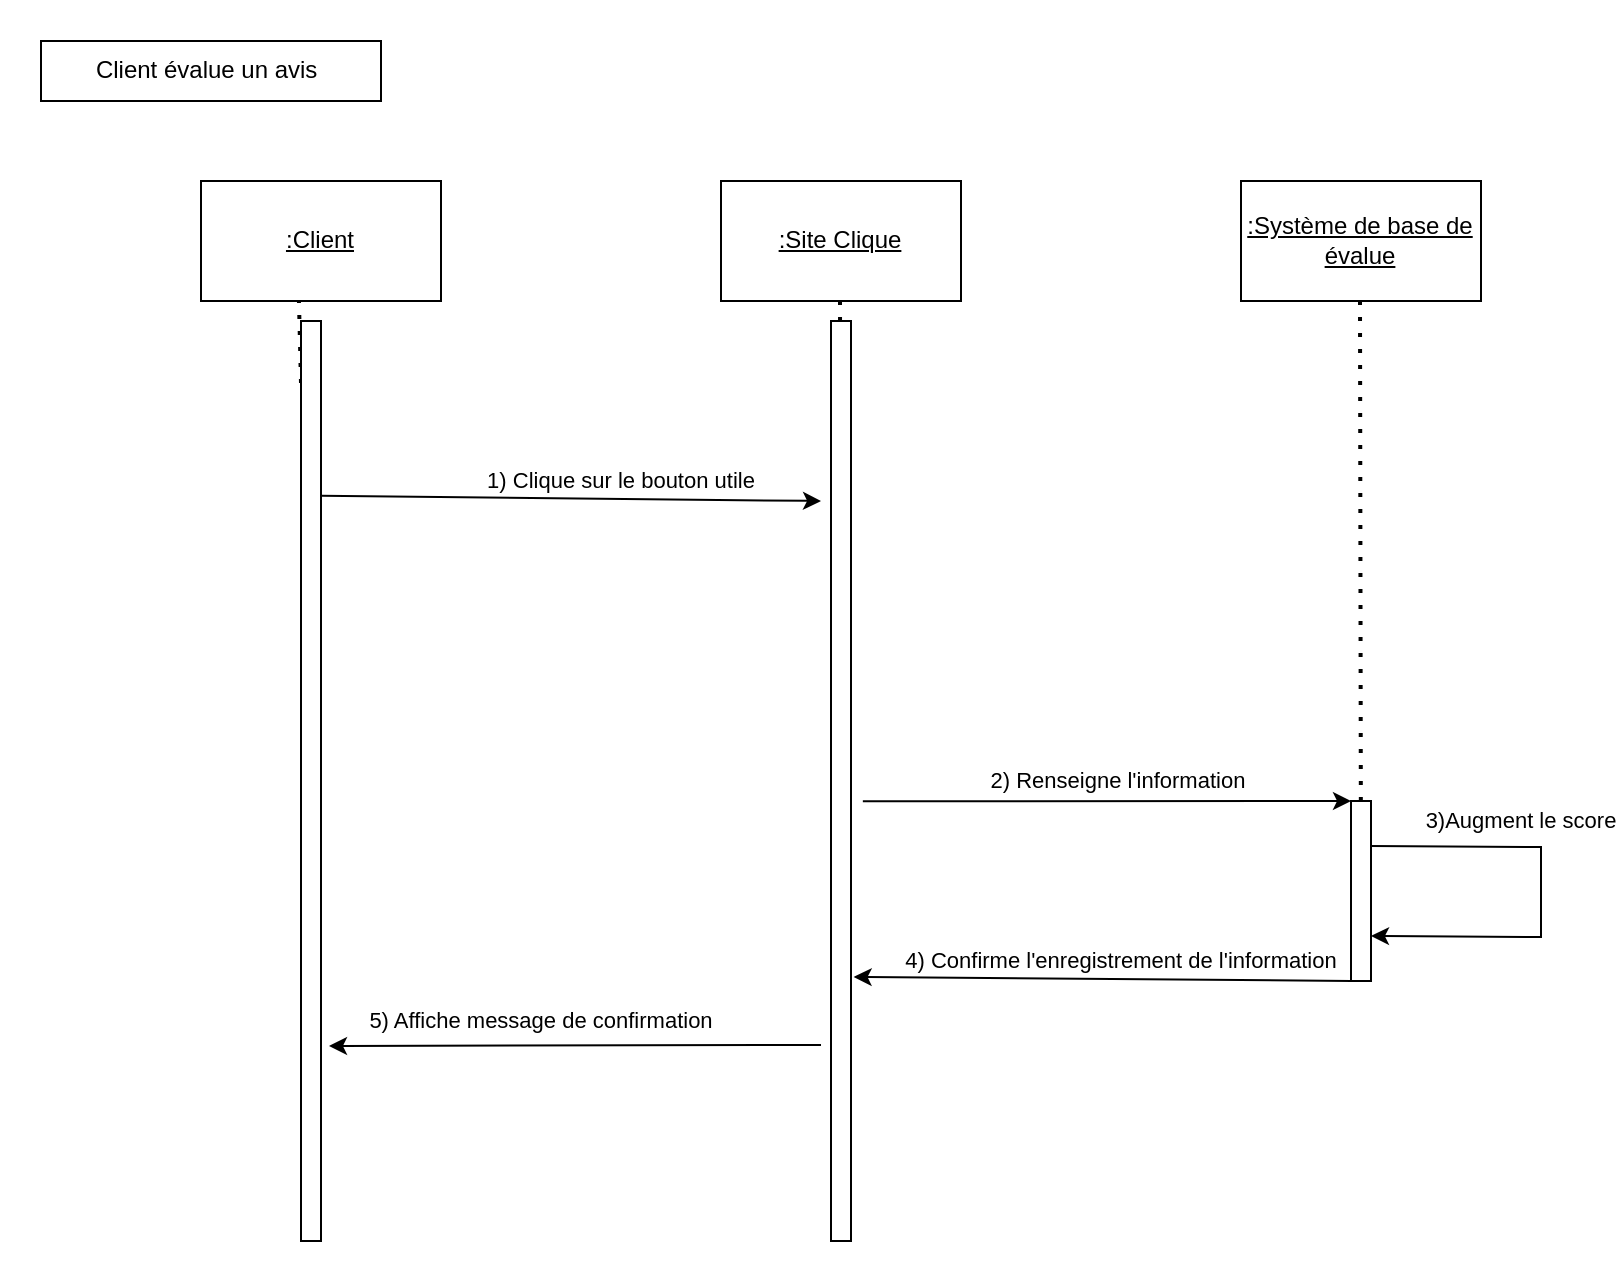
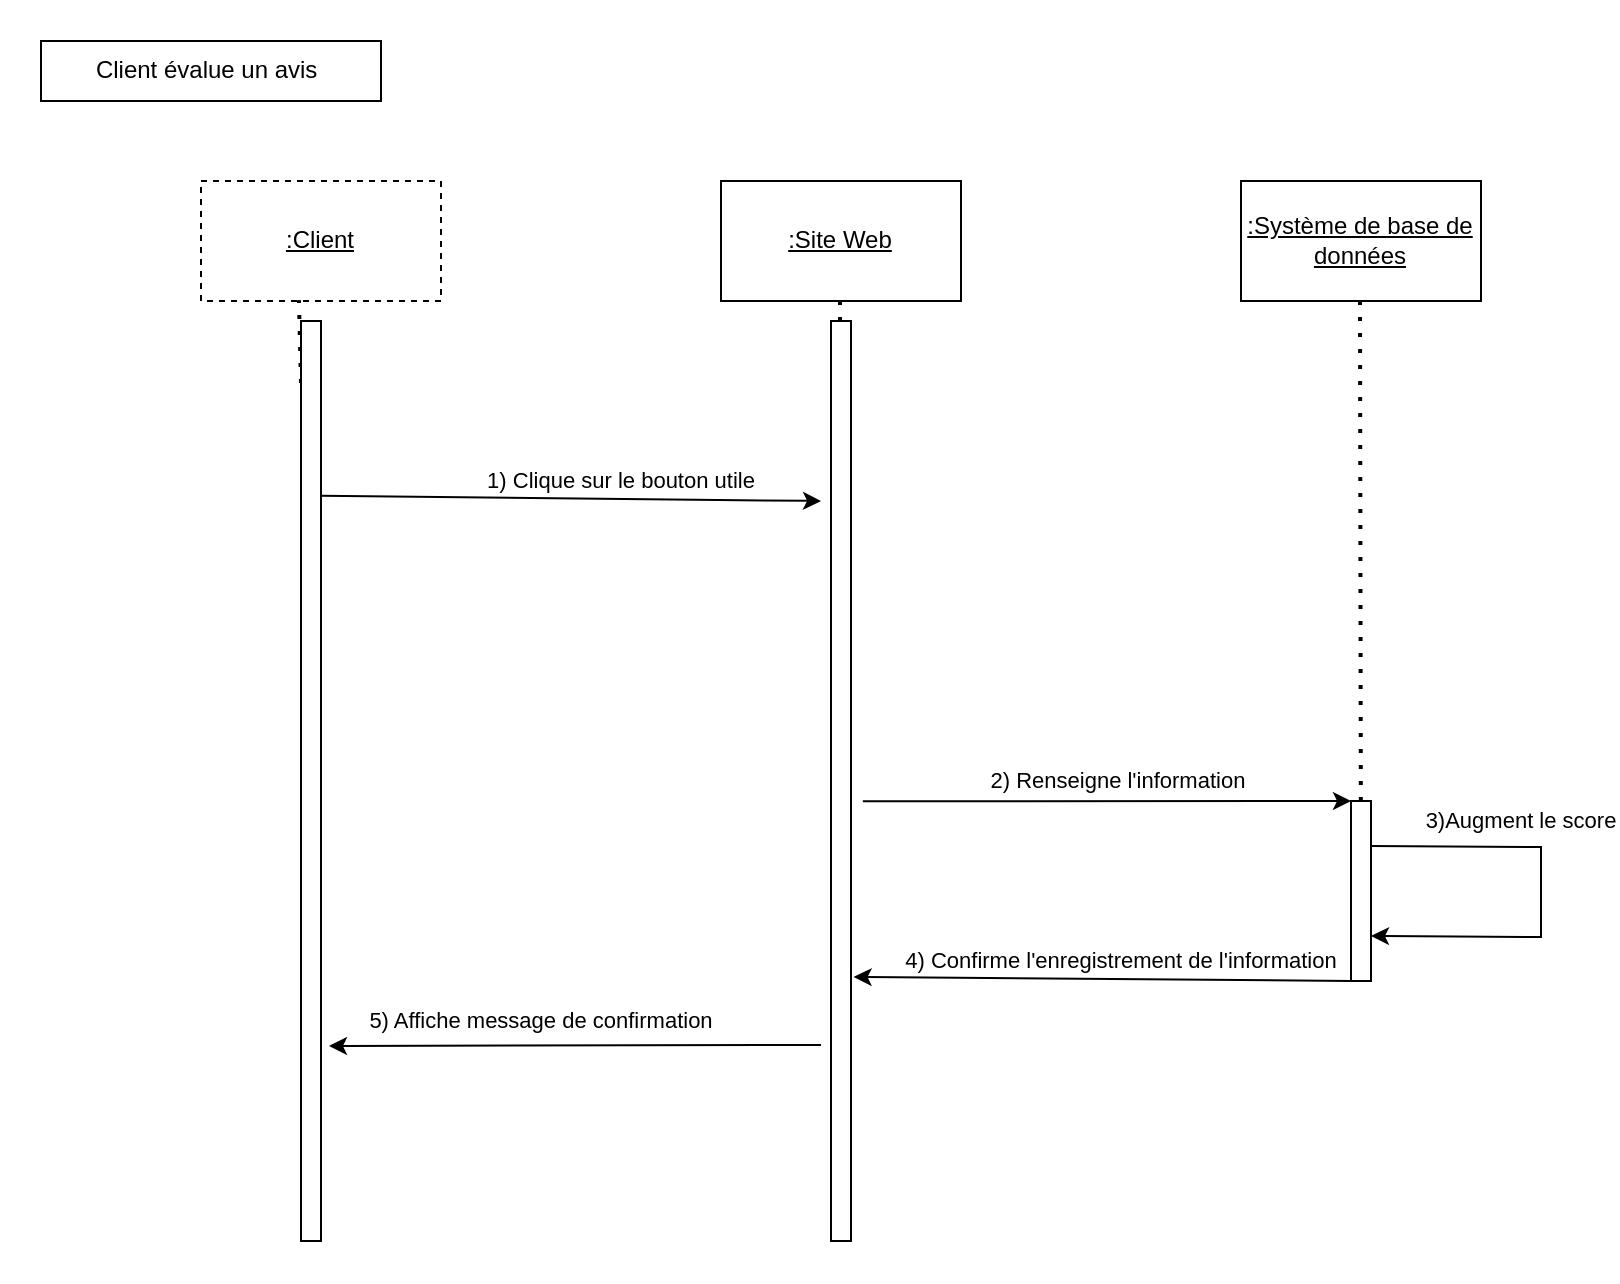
node ":Client": style solid -> dashed
node ":Site Clique": label ":Site Clique" -> ":Site Web"
node ":Système de base de évalue": label ":Système de base de évalue" -> ":Système de base de données"
